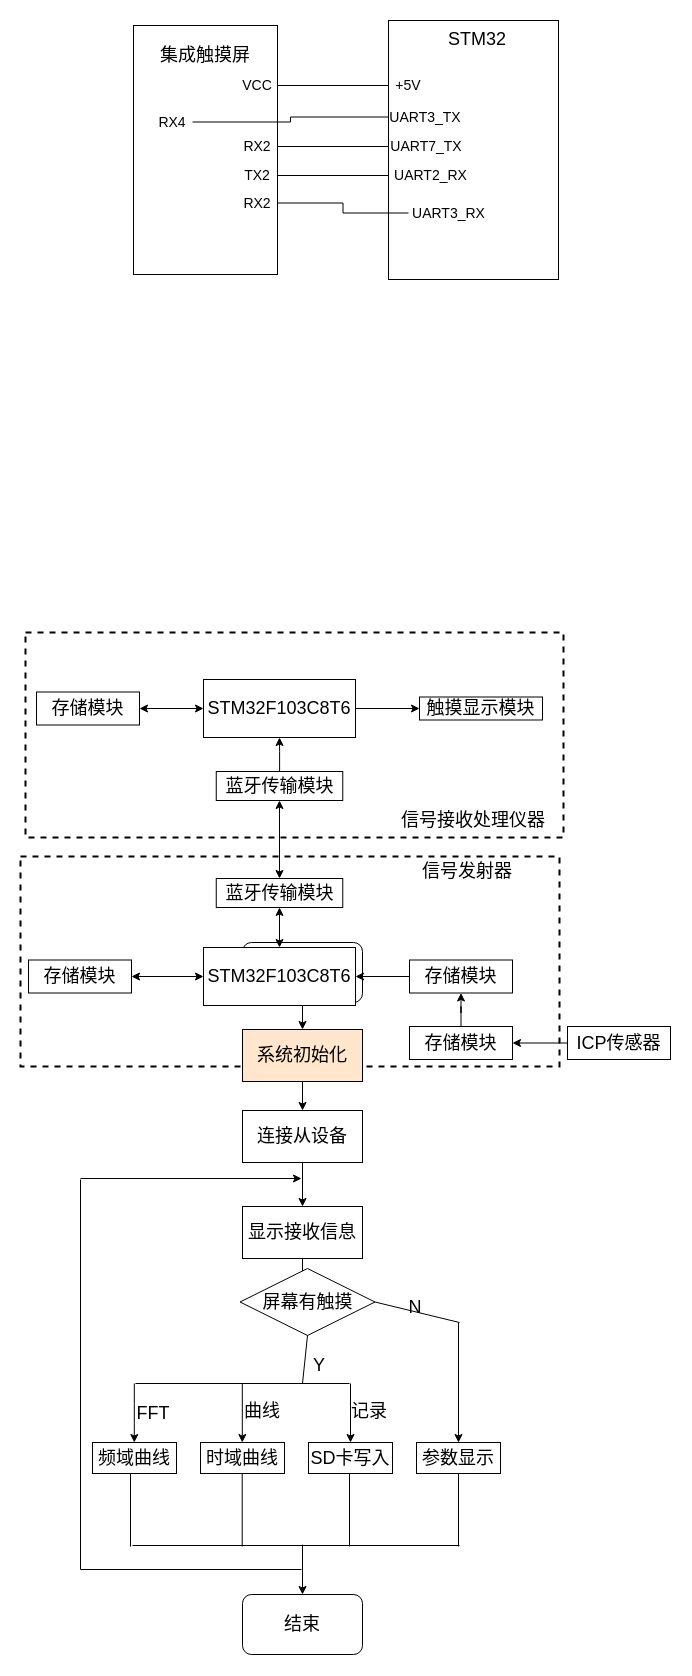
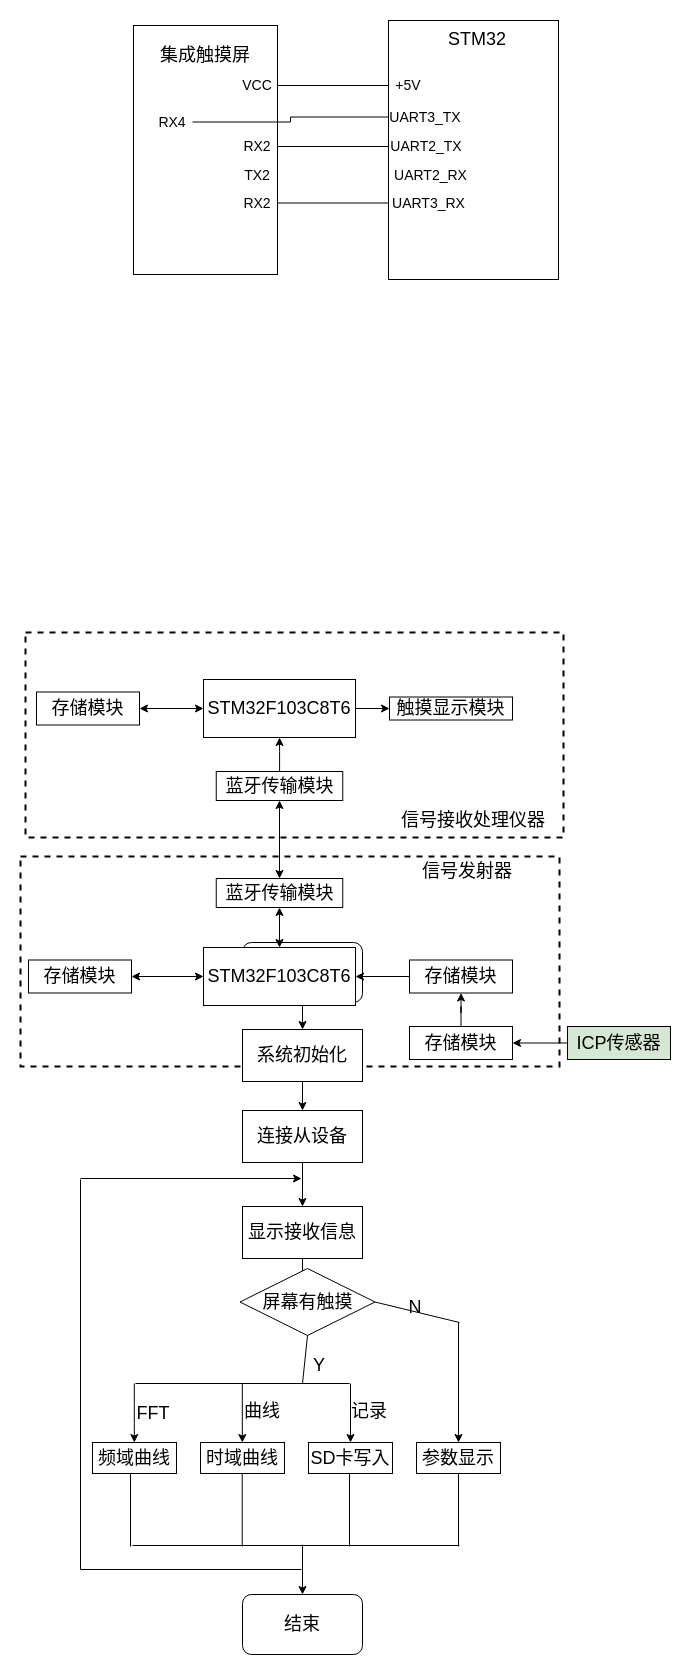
node "UART7_TX": label "UART7_TX" -> "UART2_TX"
edge "TX2" -- "UART2_RX": removed
node "UART3_RX": moved (449, 213) -> (429, 203)
node "触摸显示模块": moved (481, 709) -> (451, 709)
node "ICP传感器": fillcolor #ffffff -> #d5e8d4
node "系统初始化": fillcolor #ffe6cc -> #ffffff
